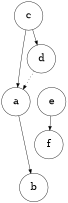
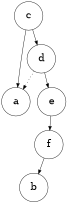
edge "d" -> "e": added
edge "a" -> "b": now "f" -> "b"
